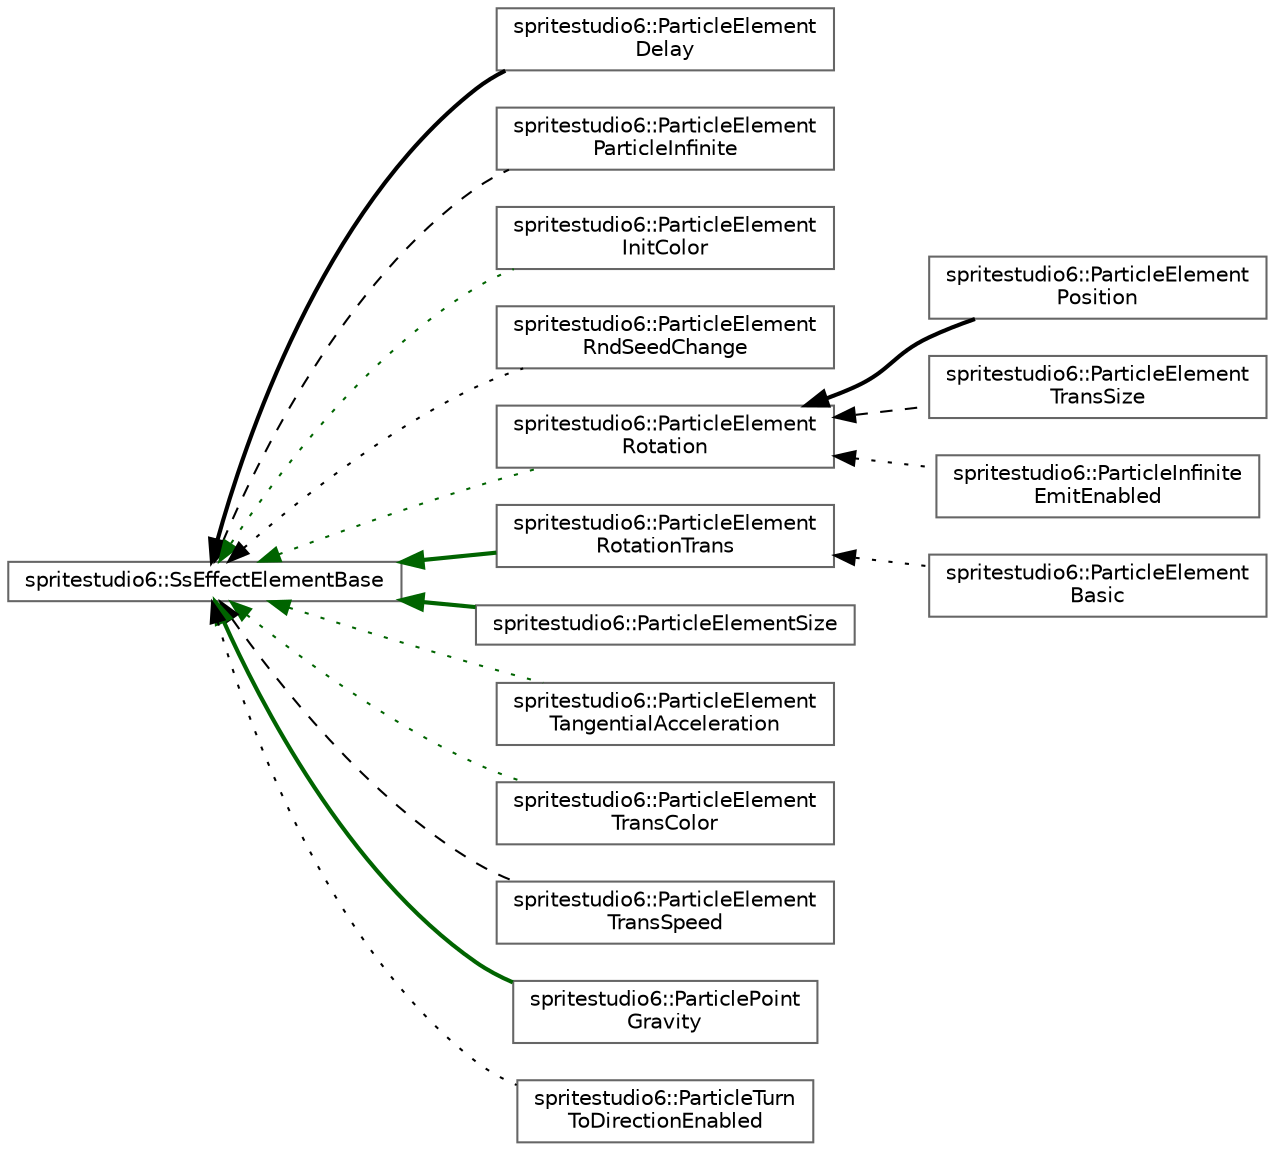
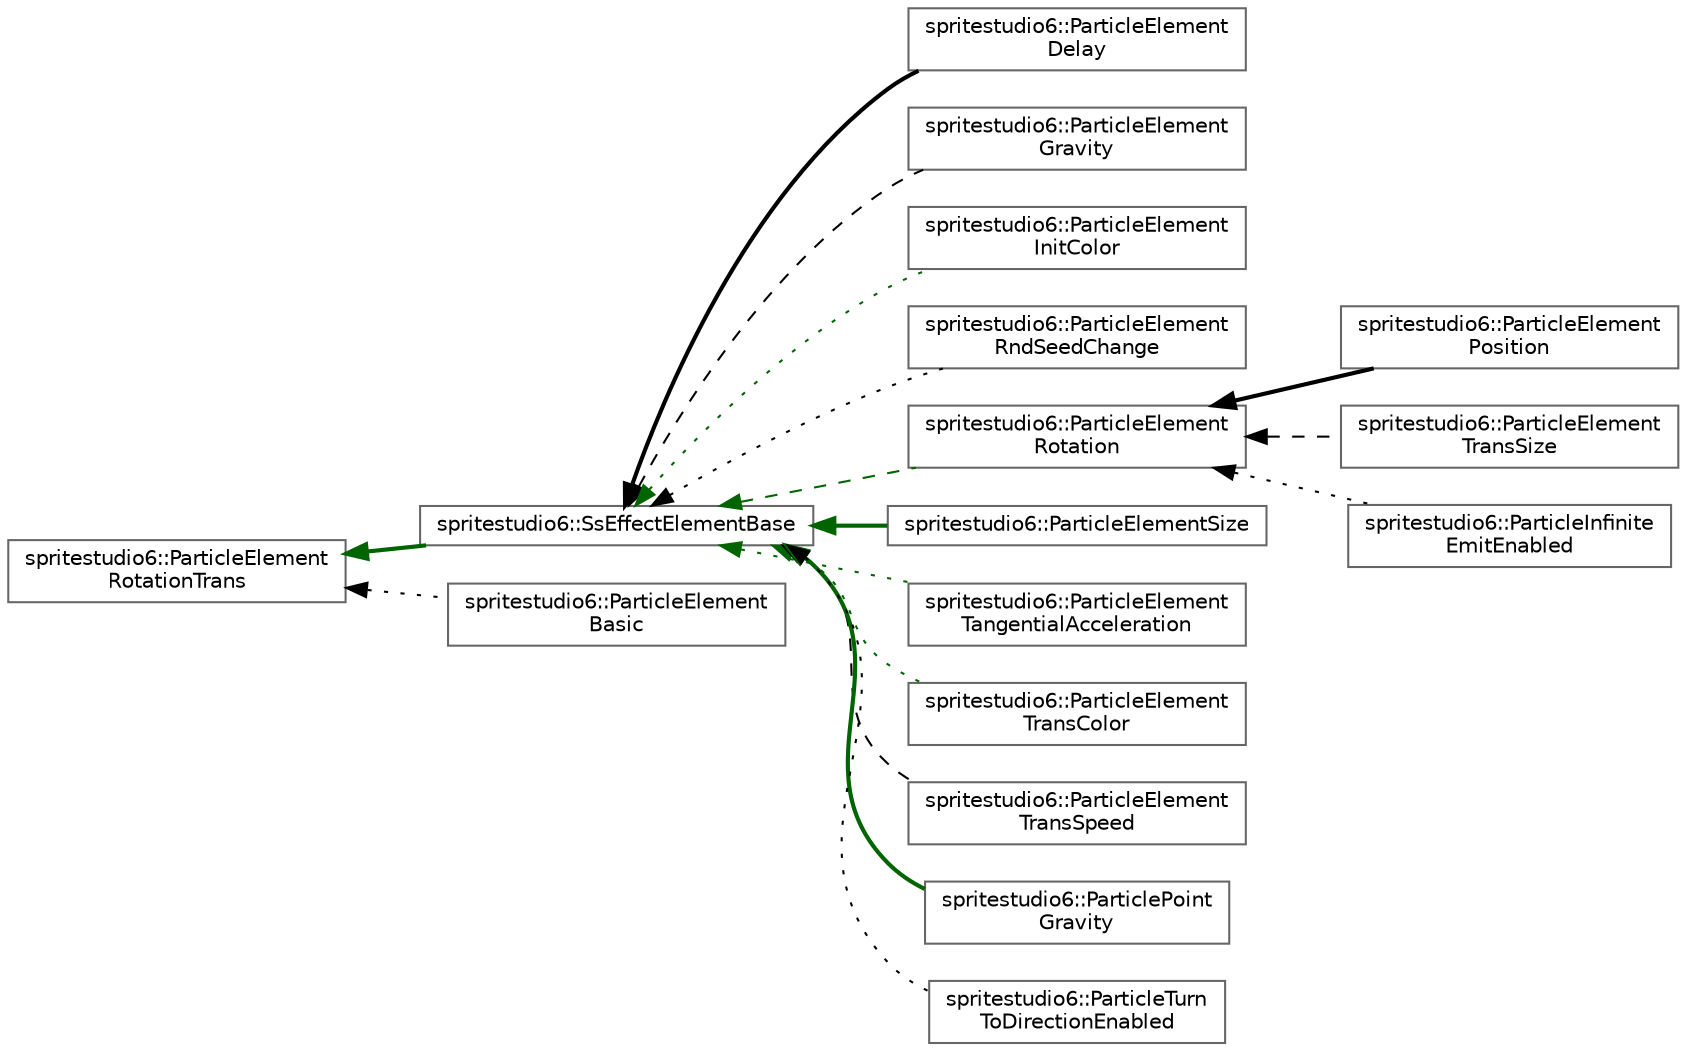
node "spritestudio6::ParticleElement ParticleInfinite": label "spritestudio6::ParticleElement ParticleInfinite" -> "spritestudio6::ParticleElement Gravity"
edge "spritestudio6::ParticleElement Rotation" -> "spritestudio6::SsEffectElementBase": style dotted -> dashed
edge "spritestudio6::ParticleElement RotationTrans" -> "spritestudio6::SsEffectElementBase": reversed
